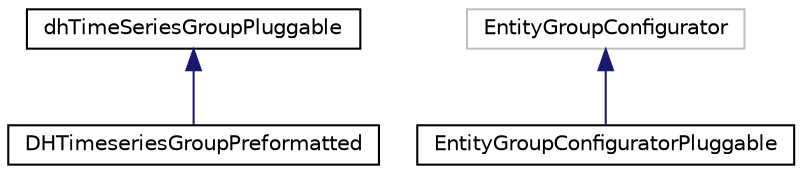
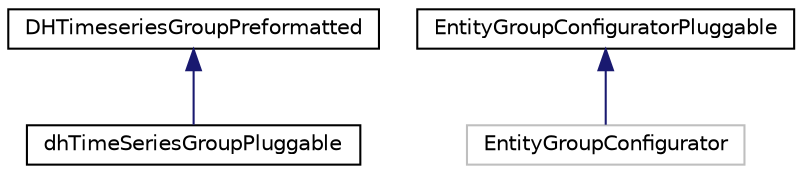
edge "DHTimeseriesGroupPreformatted" -> "dhTimeSeriesGroupPluggable": reversed
edge "EntityGroupConfiguratorPluggable" -> "EntityGroupConfigurator": reversed
